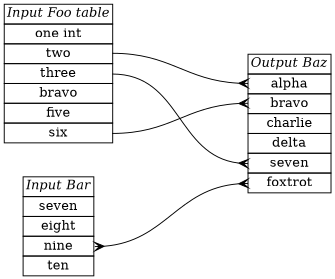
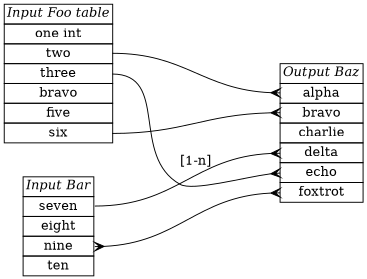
node "Output Baz": text "seven" -> "echo"
edge "Input Bar" -> "Output Baz": added, label "[1-n]"
